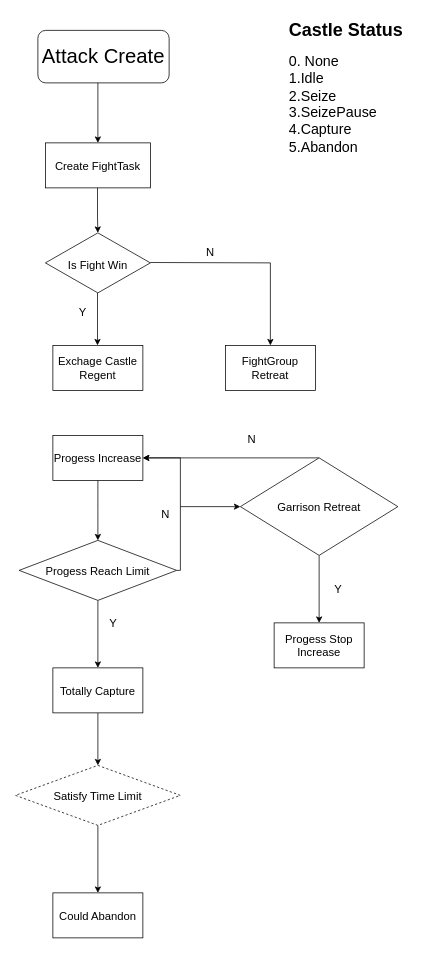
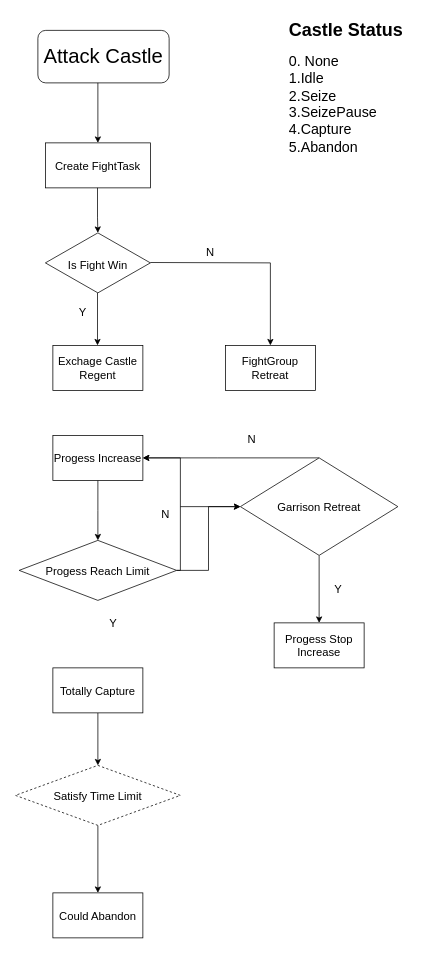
node "Attack Create": label "Attack Create" -> "Attack Castle"
edge "Progess Reach Limit" -> "Totally Capture": now "Progess Reach Limit" -> "Garrison Retreat"
